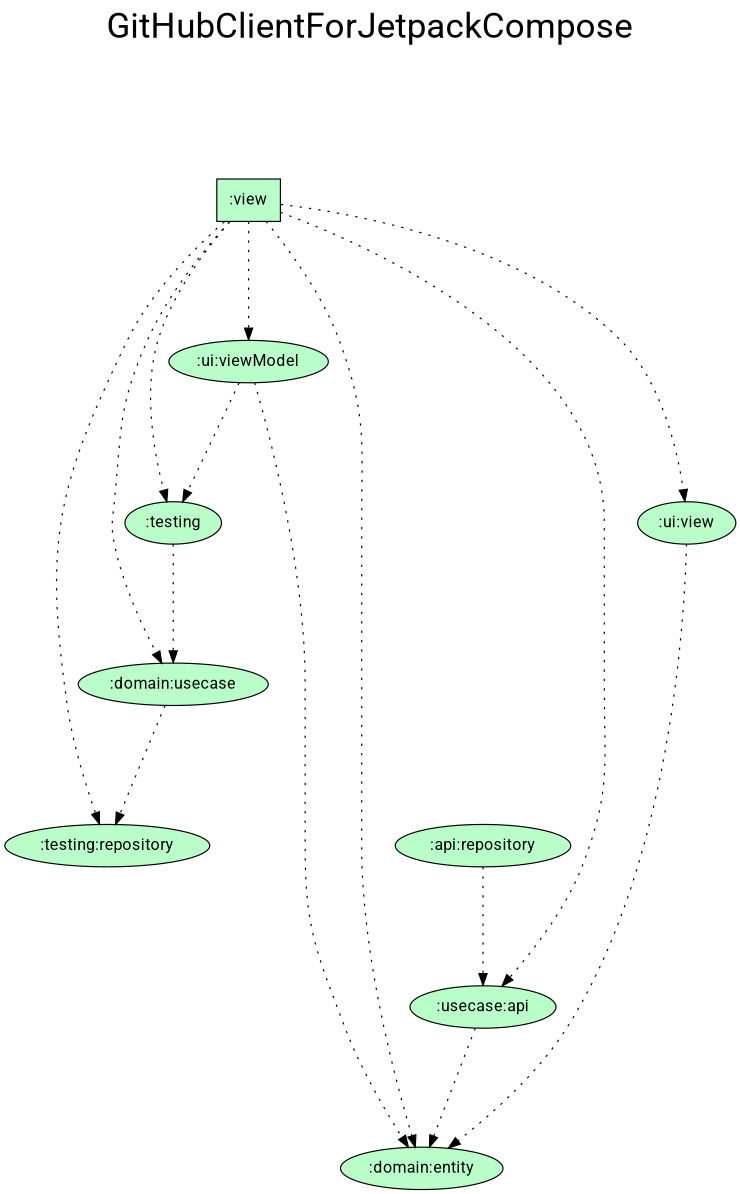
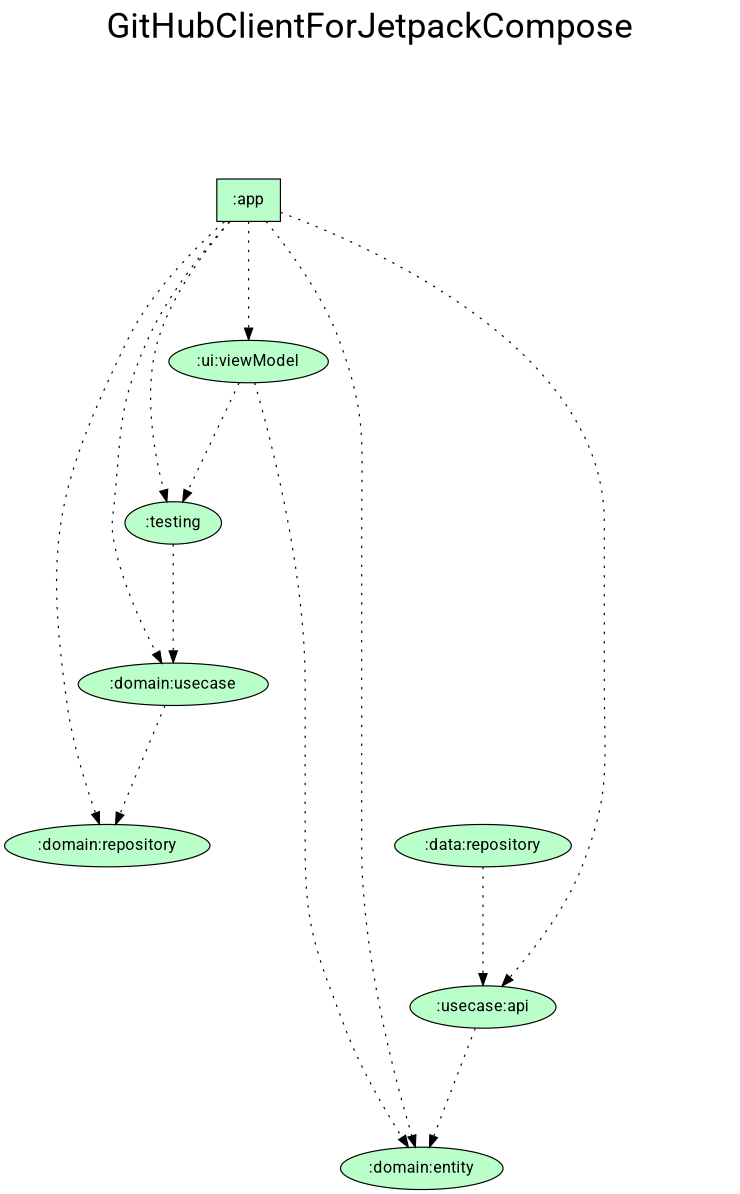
node ":view": label ":view" -> ":app"
node ":ui:view": removed
node ":testing:repository": label ":testing:repository" -> ":domain:repository"
node ":api:repository": label ":api:repository" -> ":data:repository"
